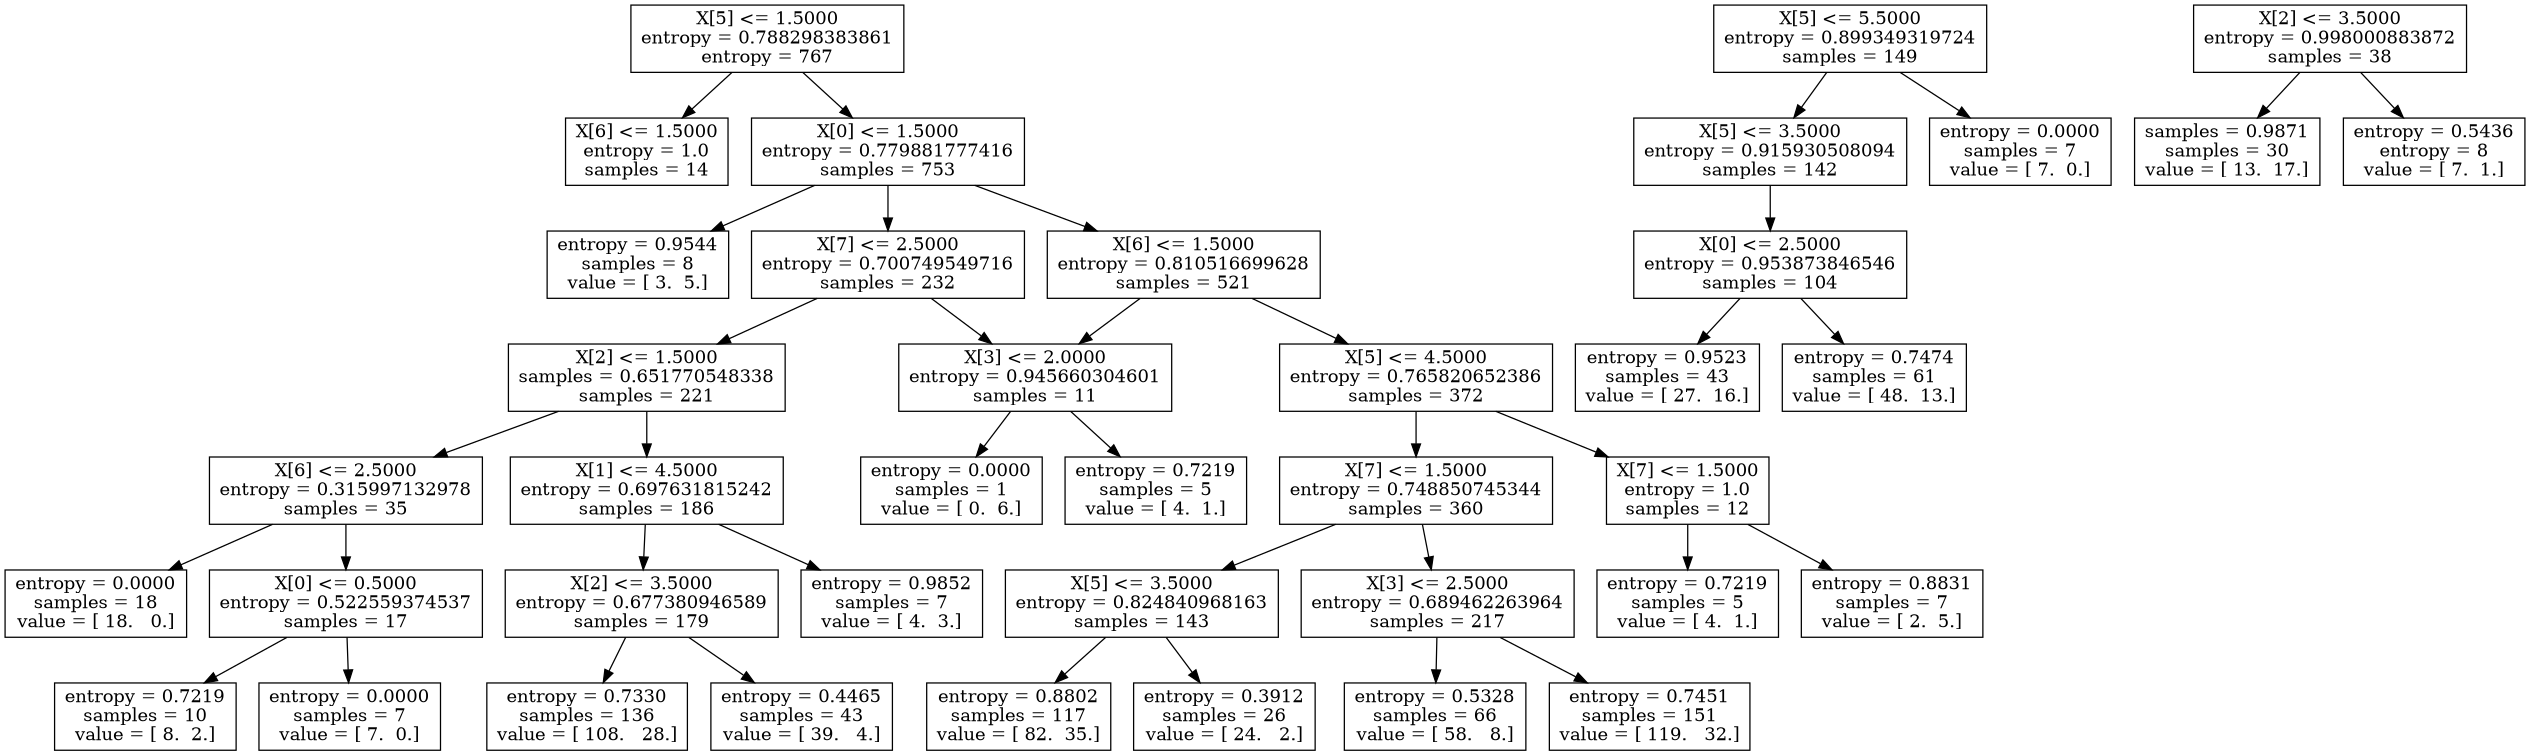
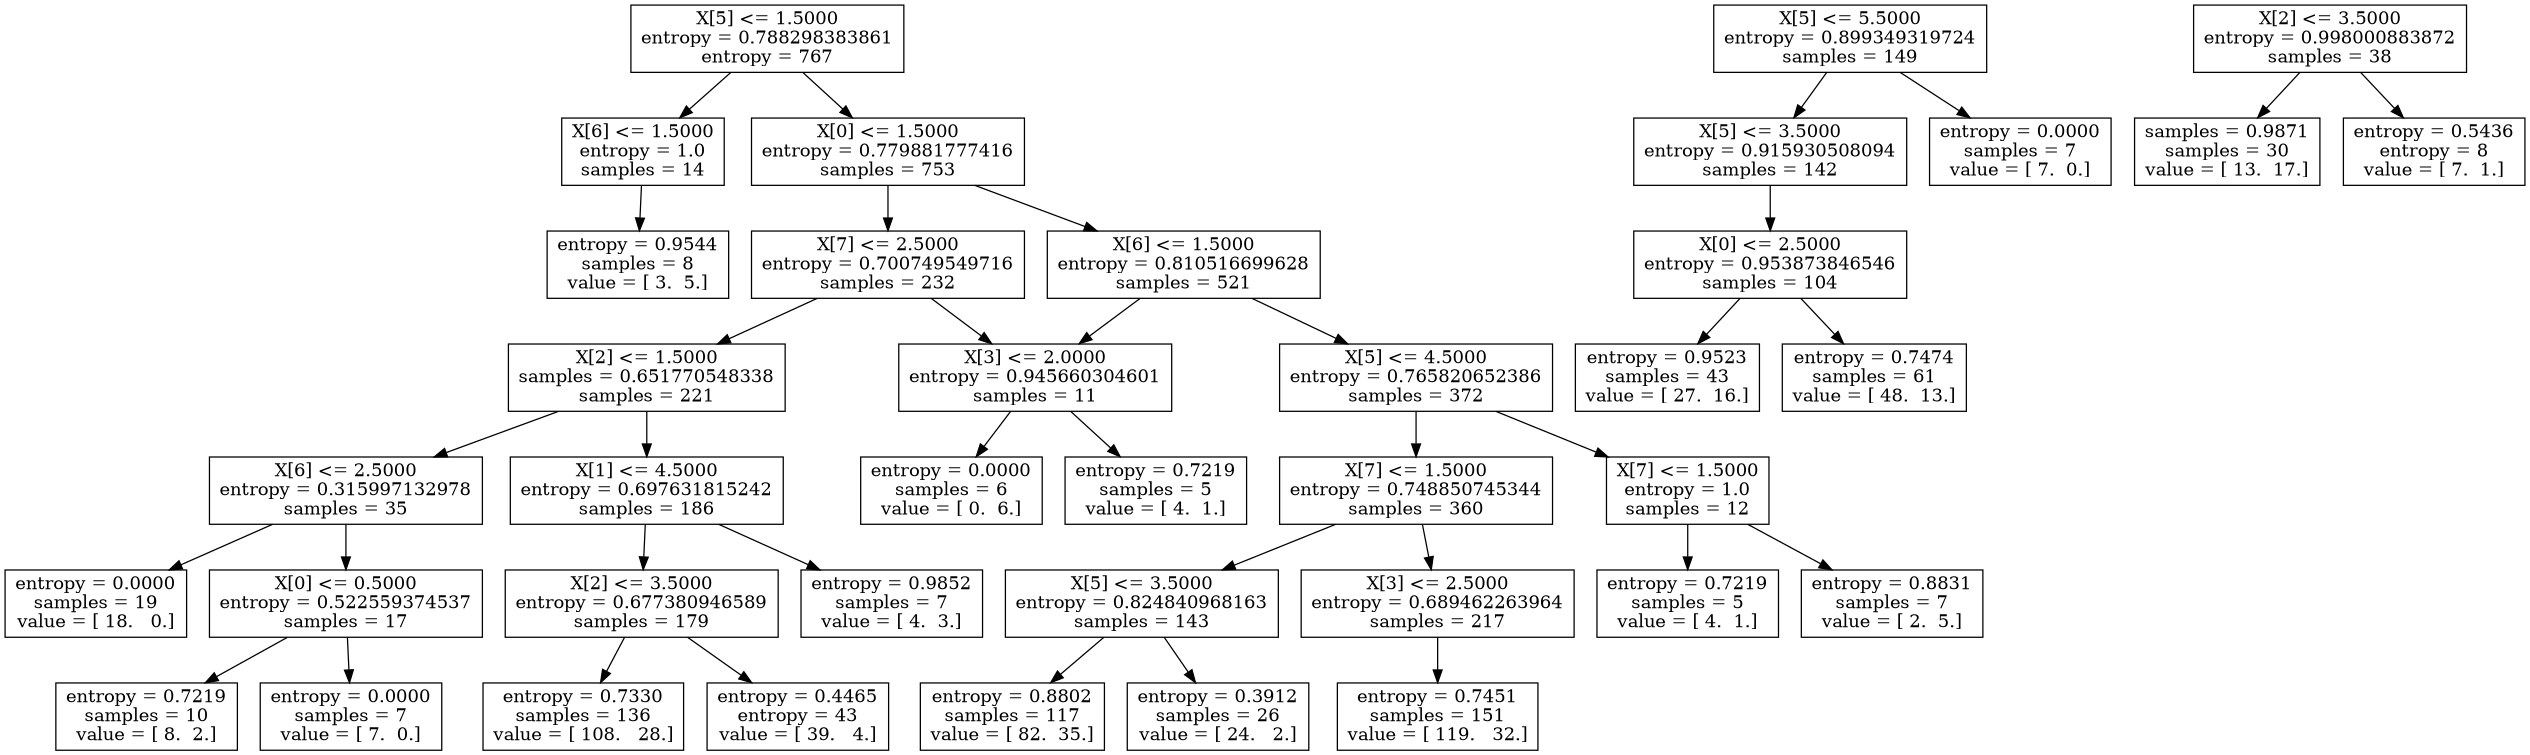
edge "X[0] <= 1.5000 entropy = 0.779881777416 samples = 753" -> "entropy = 0.9544 samples = 8 value = [ 3.  5.]": now "X[6] <= 1.5000 entropy = 1.0 samples = 14" -> "entropy = 0.9544 samples = 8 value = [ 3.  5.]"
node "entropy = 0.0000 samples = 1 value = [ 0.  6.]": label "entropy = 0.0000 samples = 1 value = [ 0.  6.]" -> "entropy = 0.0000 samples = 6 value = [ 0.  6.]"
node "entropy = 0.0000 samples = 18 value = [ 18.   0.]": label "entropy = 0.0000 samples = 18 value = [ 18.   0.]" -> "entropy = 0.0000 samples = 19 value = [ 18.   0.]"
node "entropy = 0.4465 samples = 43 value = [ 39.   4.]": label "entropy = 0.4465 samples = 43 value = [ 39.   4.]" -> "entropy = 0.4465 entropy = 43 value = [ 39.   4.]"
node "entropy = 0.5328 samples = 66 value = [ 58.   8.]": removed
